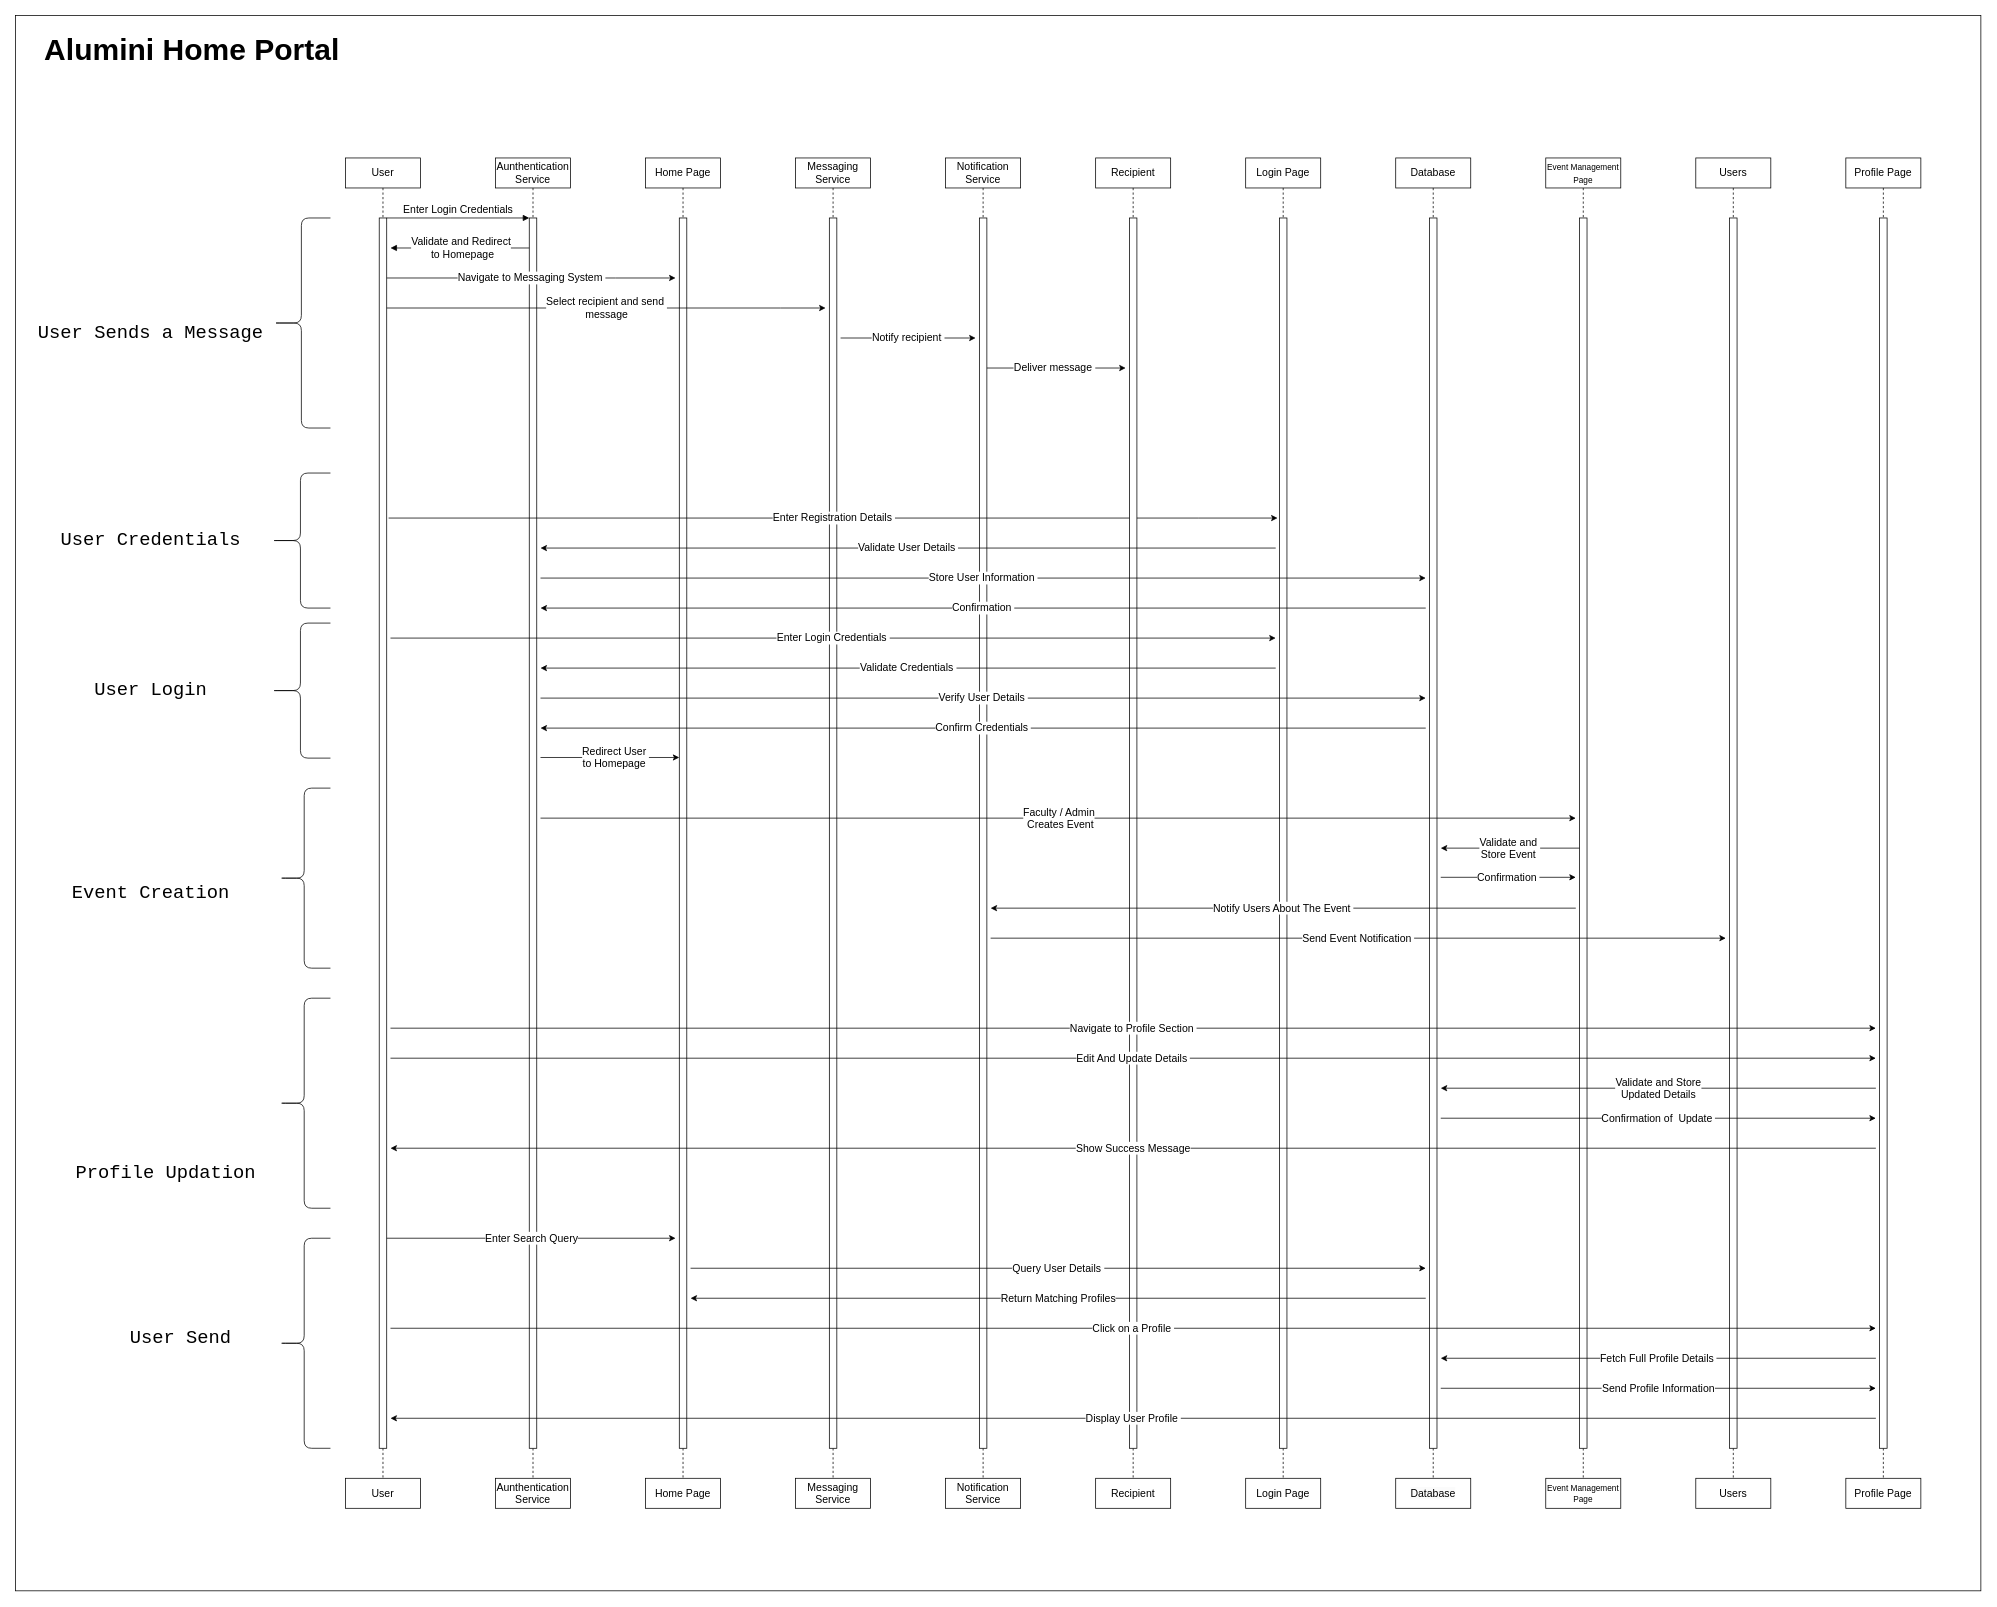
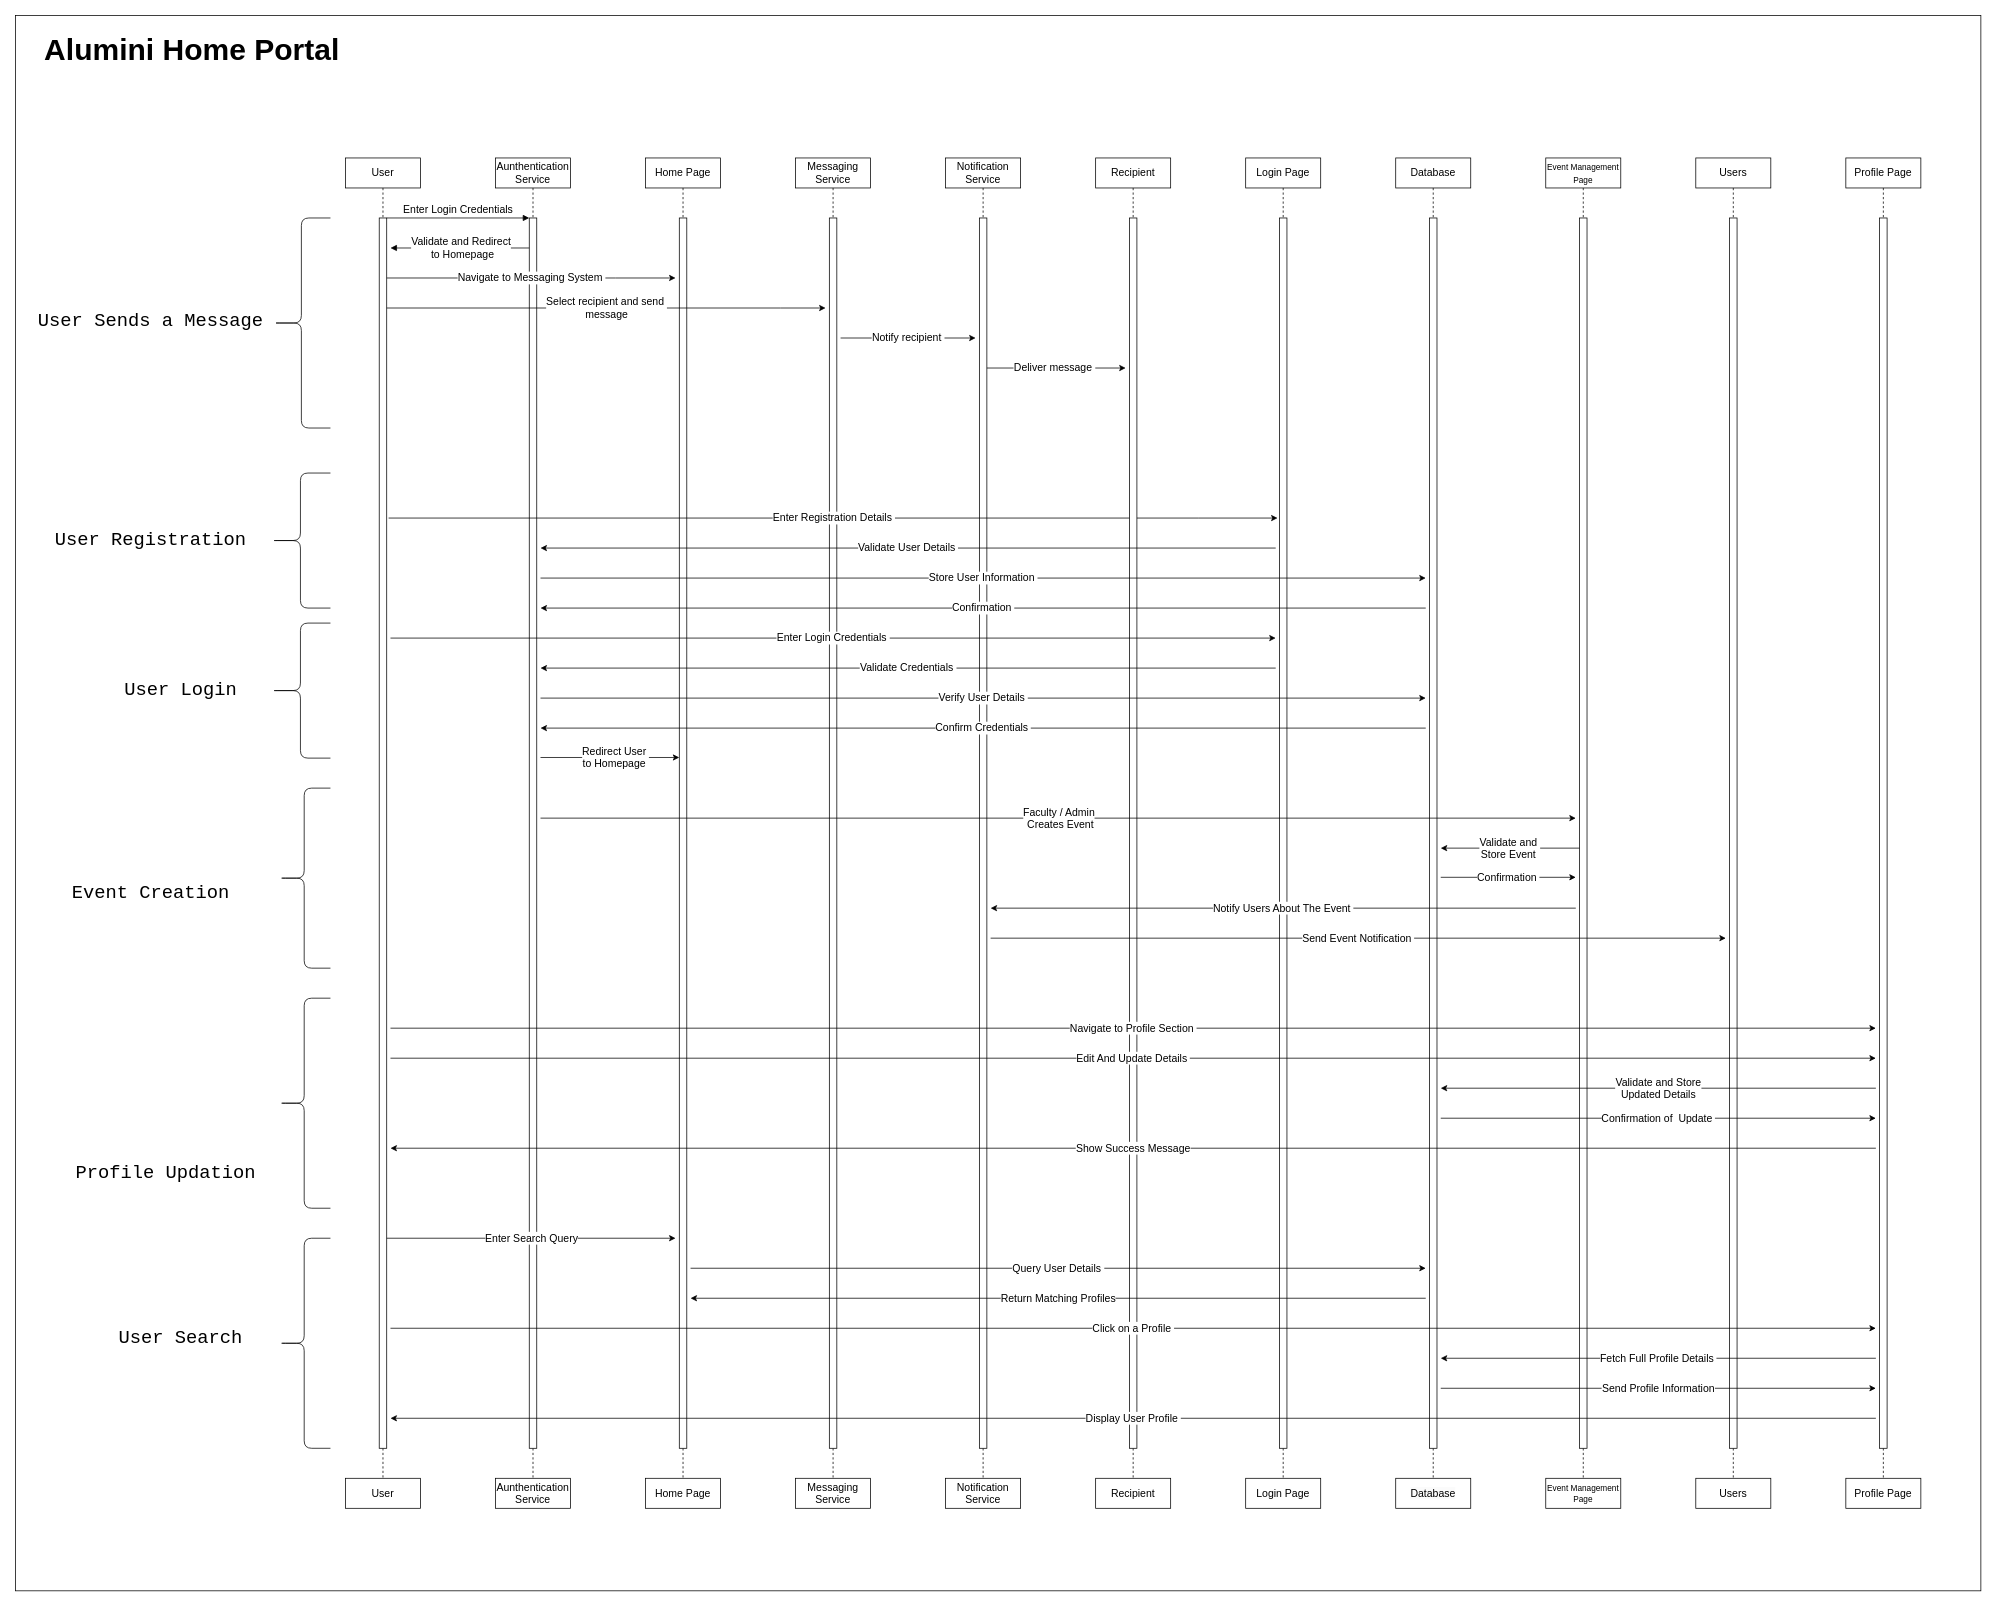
node "User Sends a Message": moved (150, 334) -> (150, 323)
node "User Credentials": label "User Credentials" -> "User Registration"
node "User Login": moved (150, 690) -> (180, 690)
node "User Send": label "User Send" -> "User Search"
